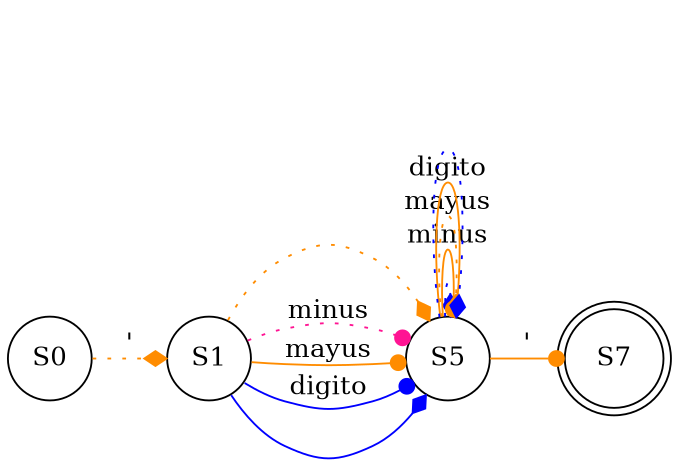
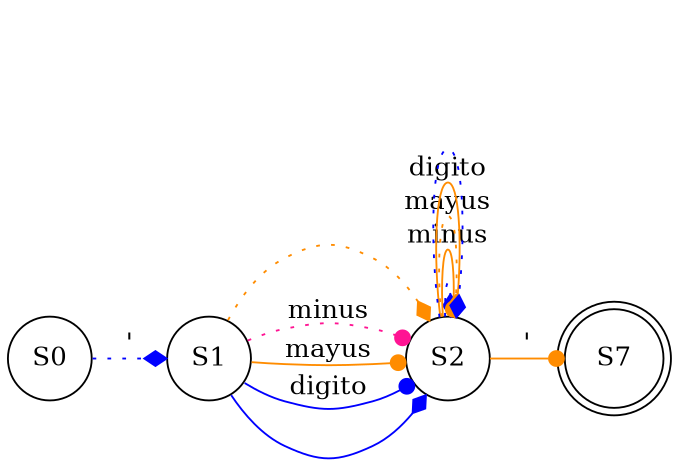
edge "S0" -> "S1": color darkorange -> blue
node "S5": label "S5" -> "S2"
